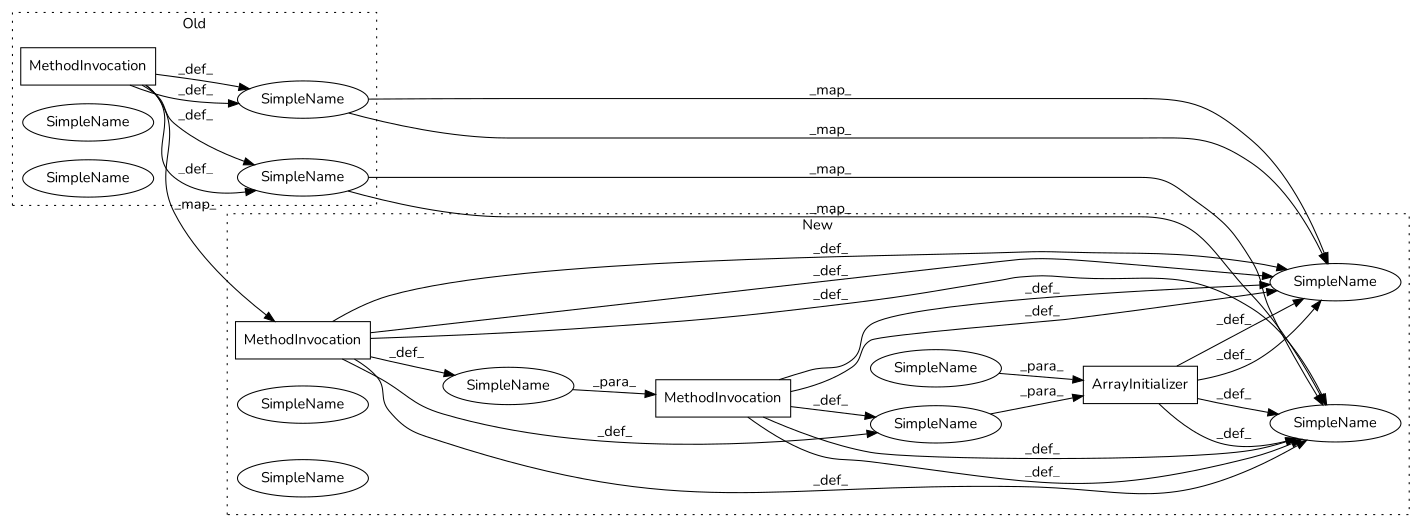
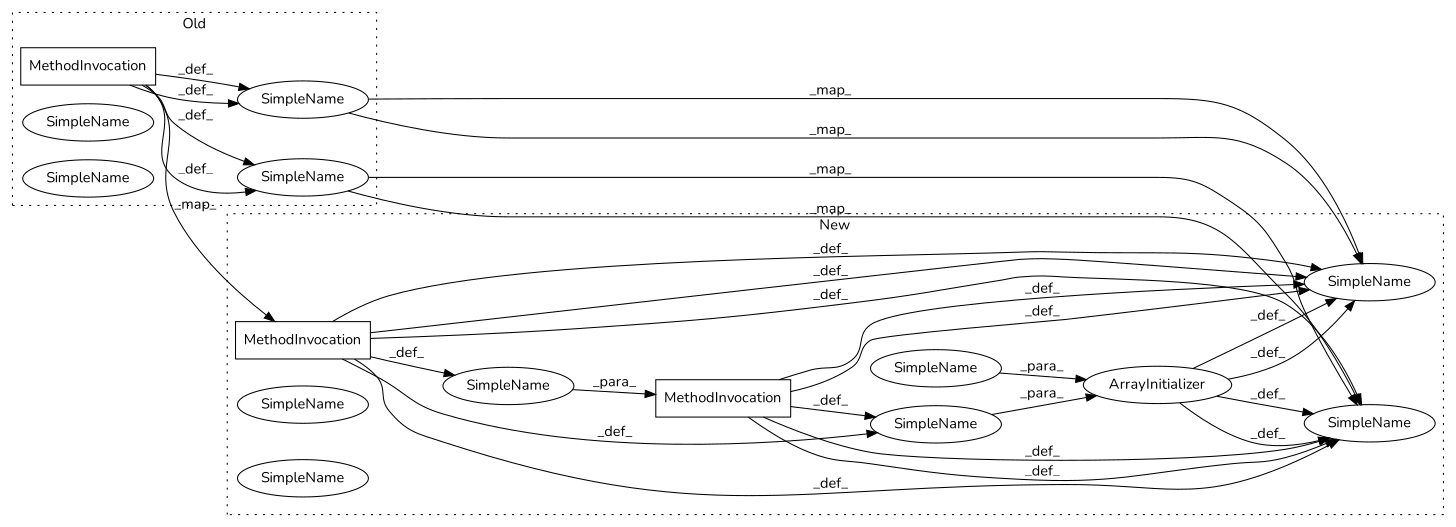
node "ArrayInitializer": shape box -> ellipse
